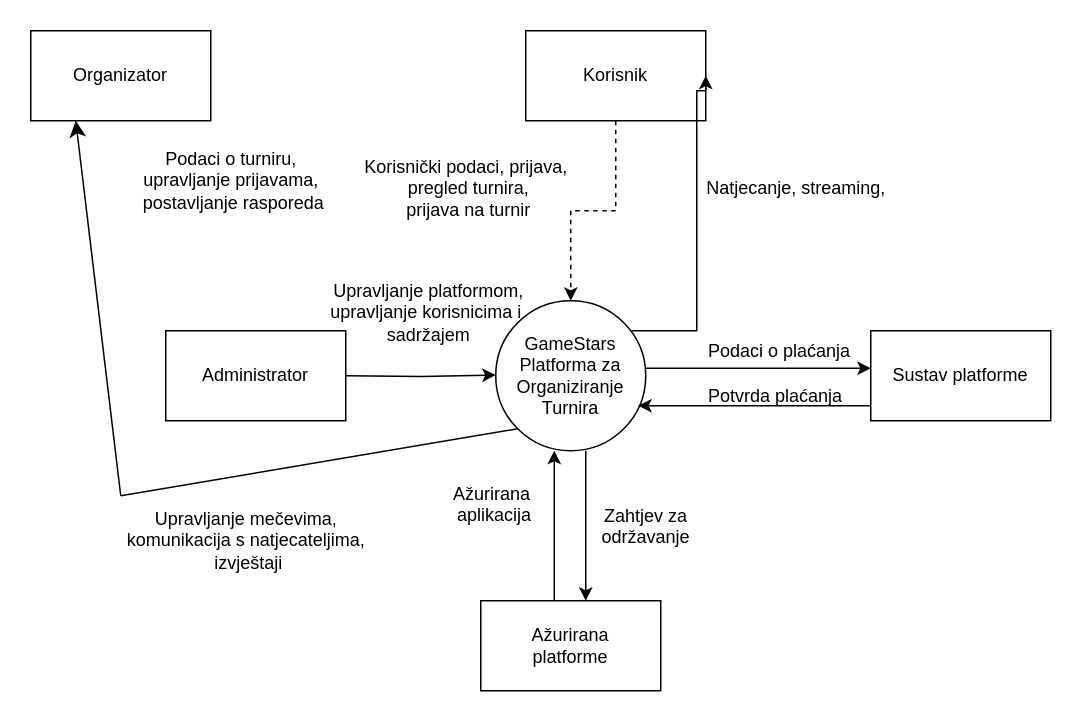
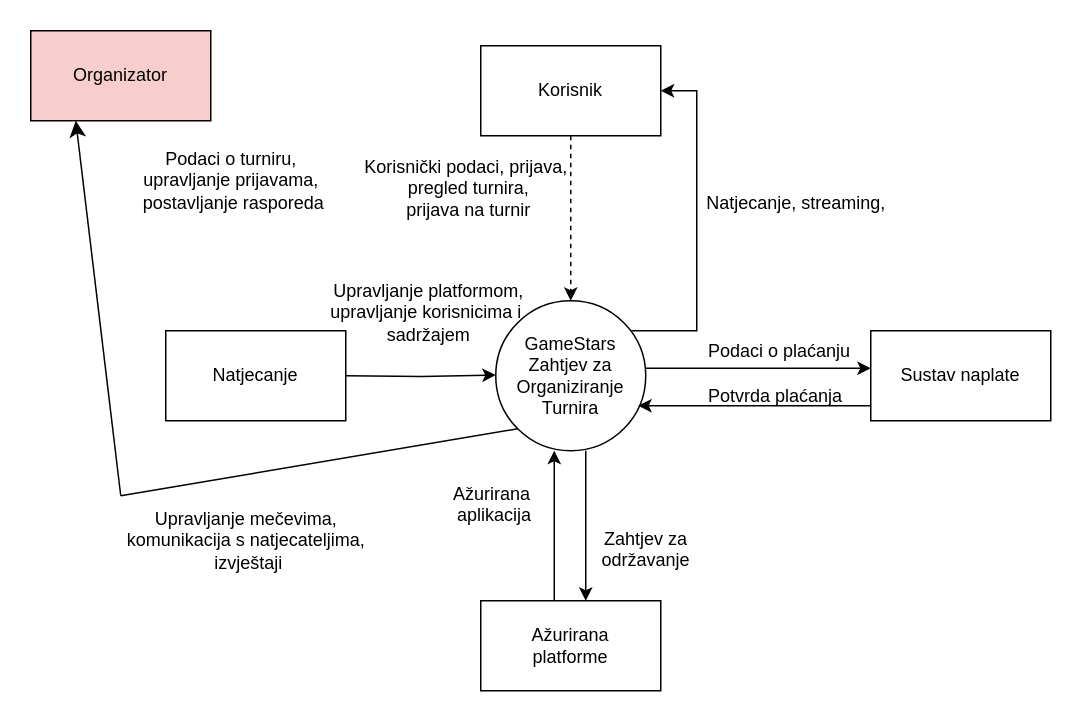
node "Organizator": fillcolor #ffffff -> #f8cecc
node "Korisnik": moved (616, 76) -> (571, 91)
node "Natjecanje, streaming,": moved (796, 188) -> (796, 203)
node "Podaci o plaćanja": label "Podaci o plaćanja" -> "Podaci o plaćanju"
node "Administrator": label "Administrator" -> "Natjecanje"
node "GameStars Platforma za Organiziranje Turnira": label "GameStars Platforma za Organiziranje Turnira" -> "GameStars Zahtjev za Organiziranje Turnira"
node "Sustav platforme": label "Sustav platforme" -> "Sustav naplate"
node "Zahtjev za održavanje": moved (644, 526) -> (644, 548)
